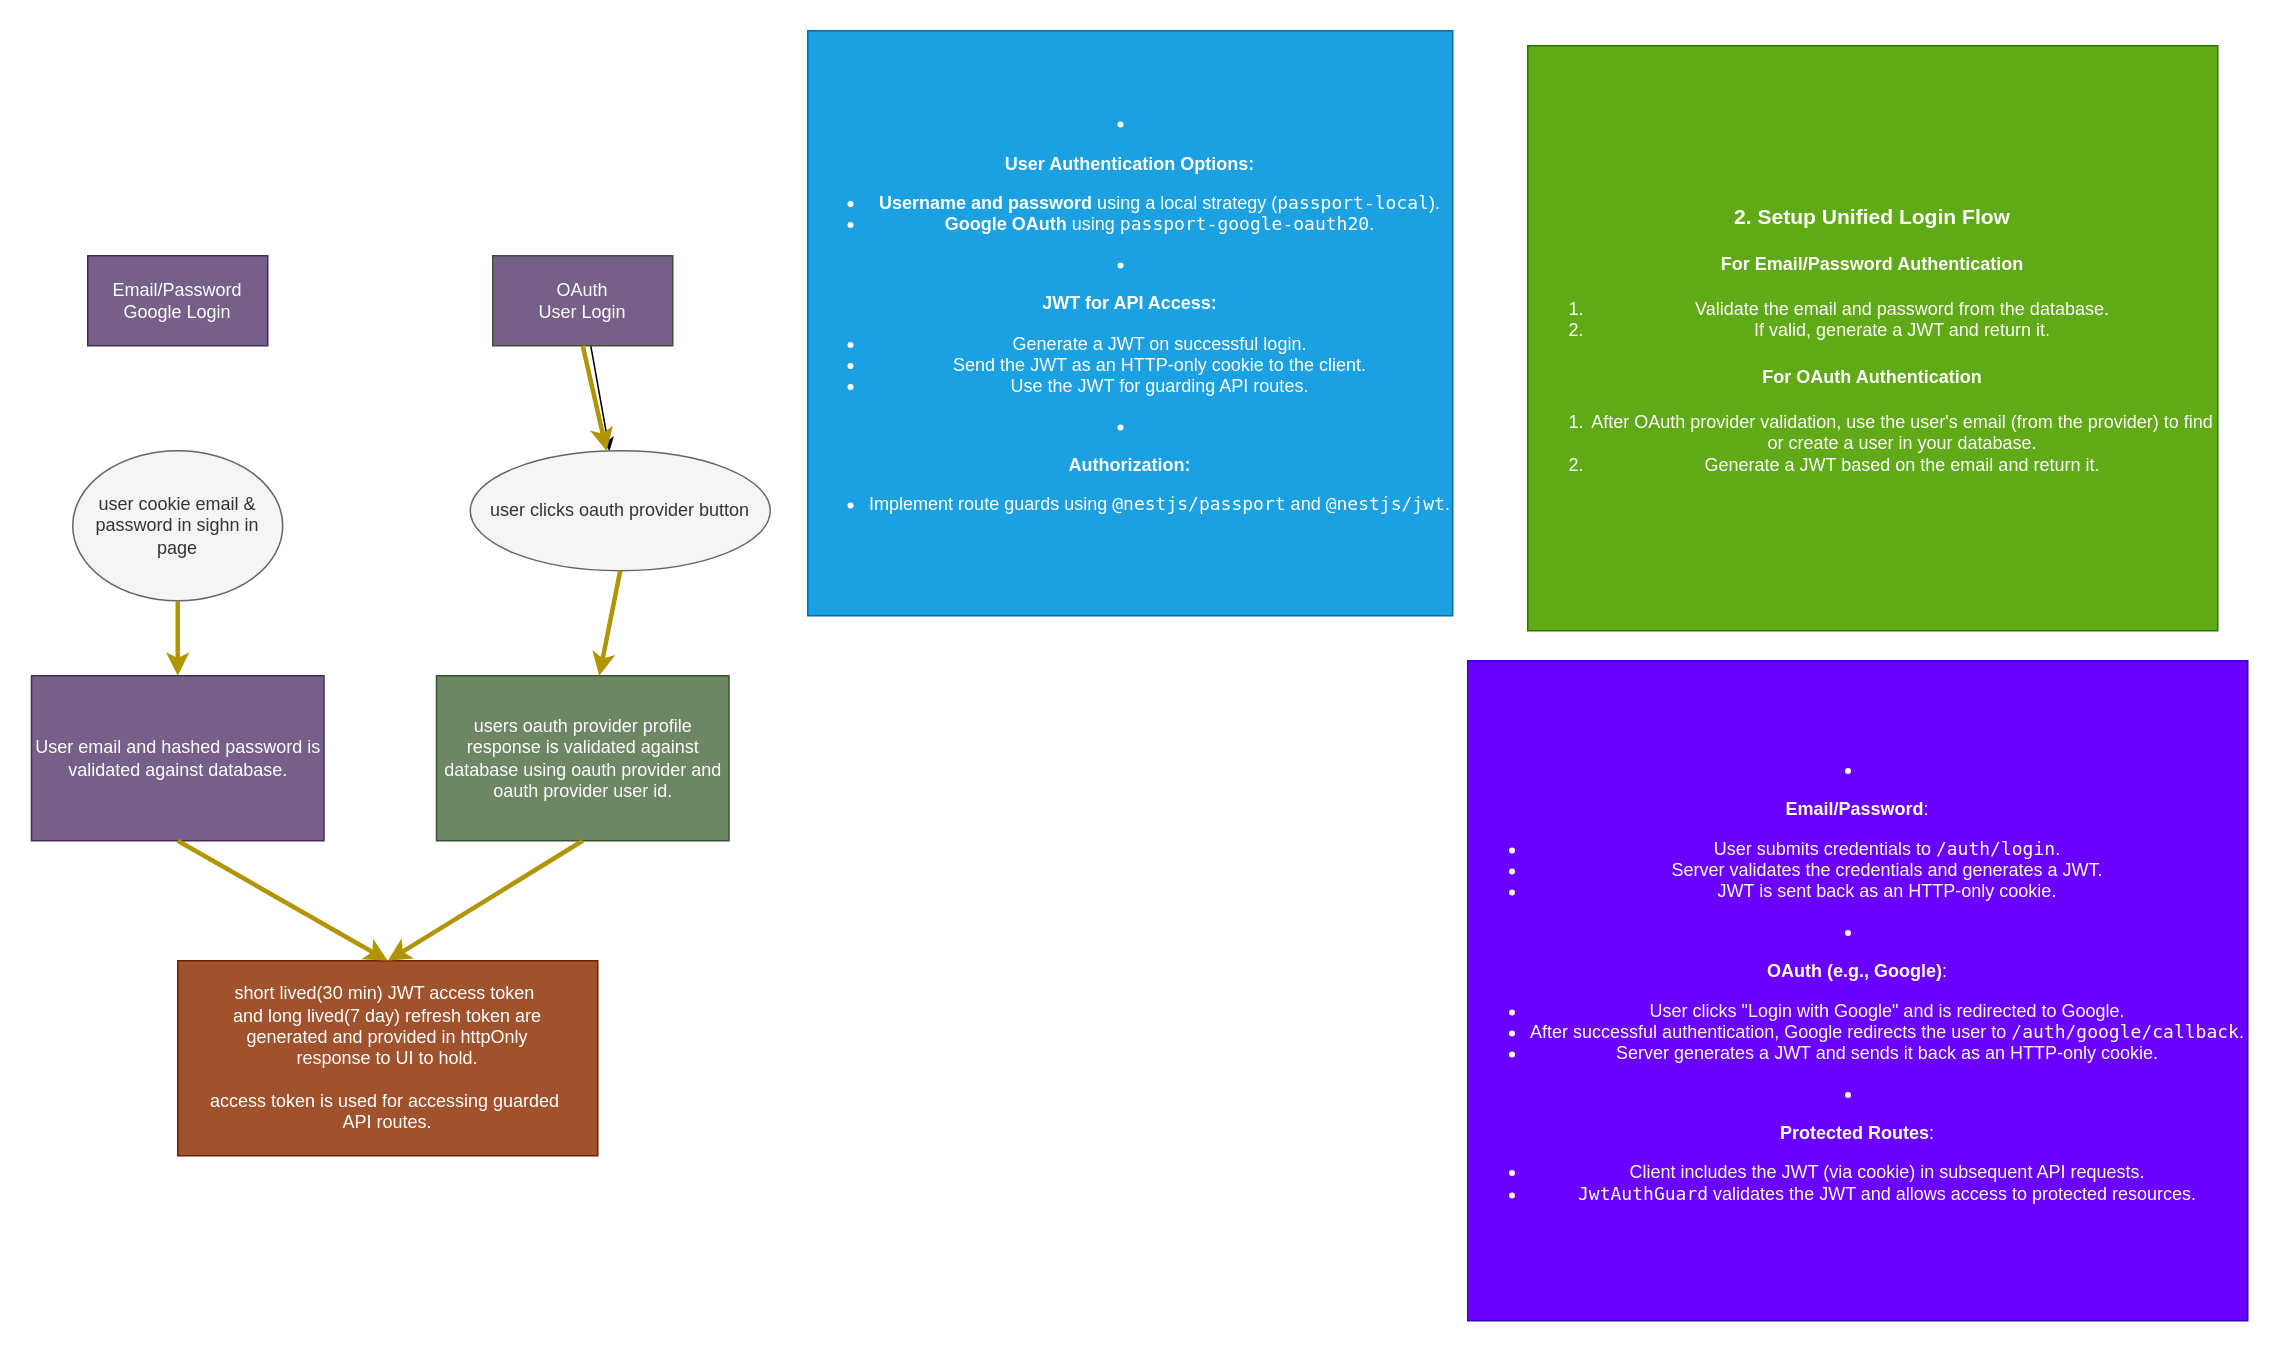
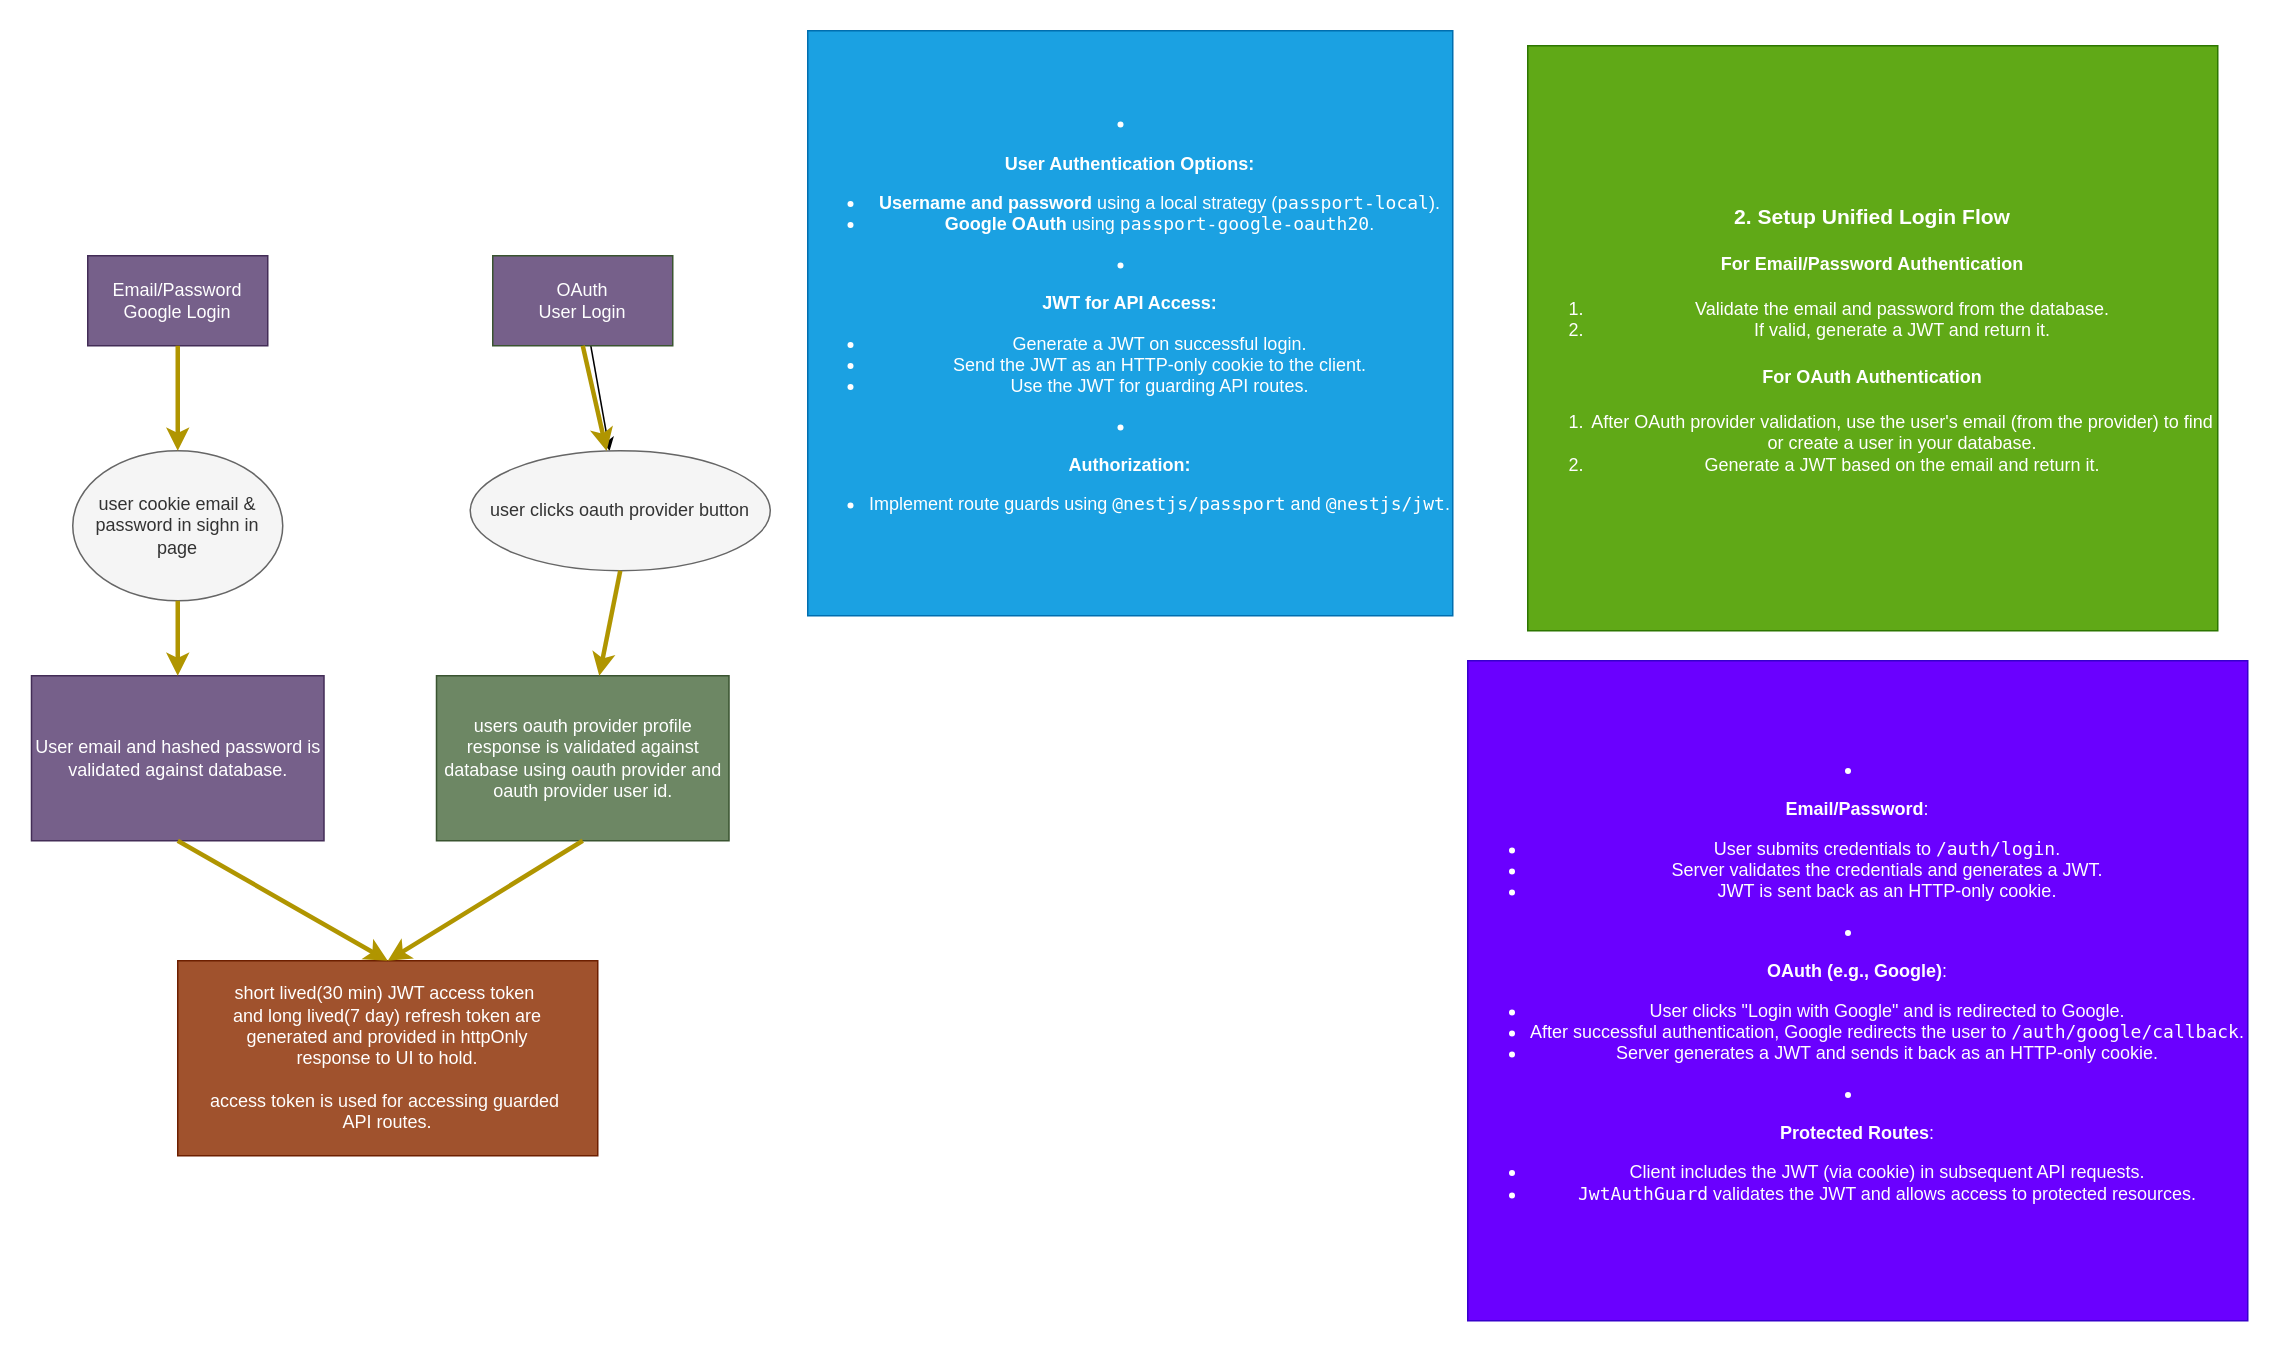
edge "Email/Password Google Login" -> "user cookie email & password in sighn in page": added
